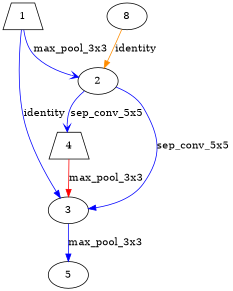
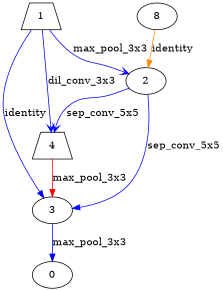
edge "1" -> "4": added, label "dil_conv_3x3"
node "5": label "5" -> "0"
